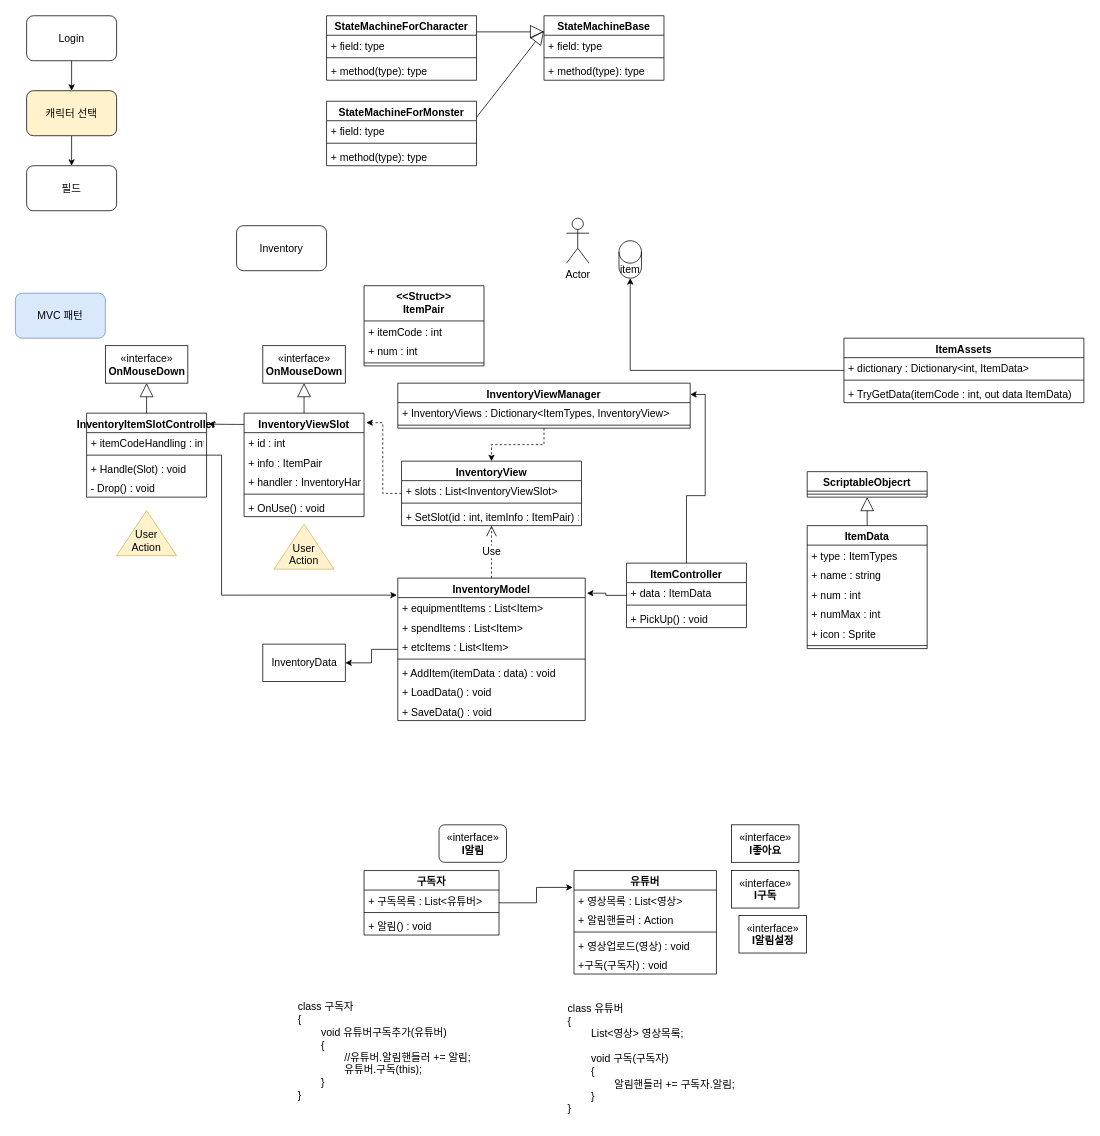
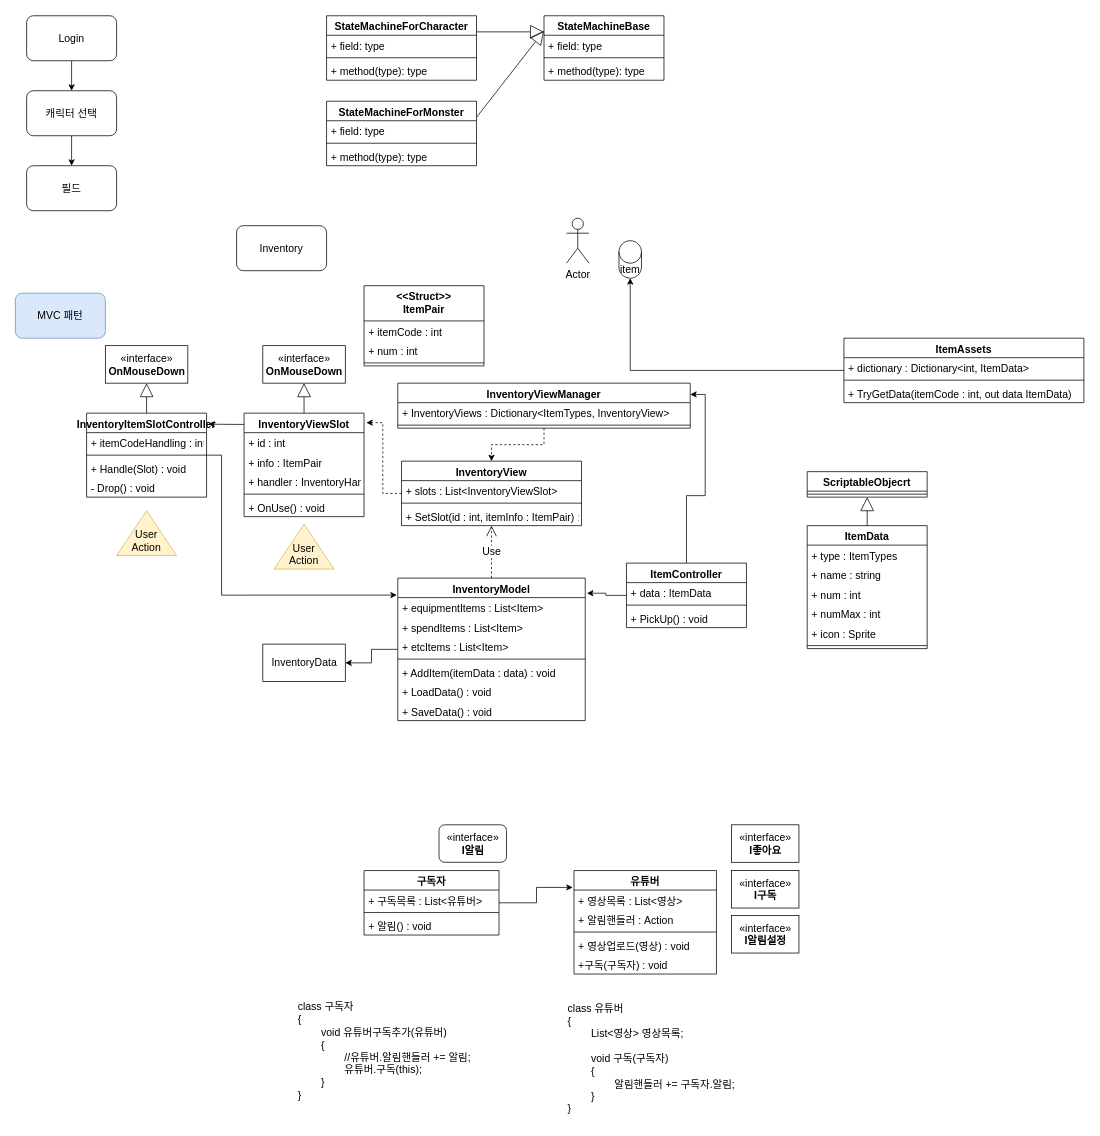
node "캐릭터 선택": fillcolor #fff2cc -> #ffffff
node "«interface» I알림설정": moved (773, 934) -> (765, 934)
